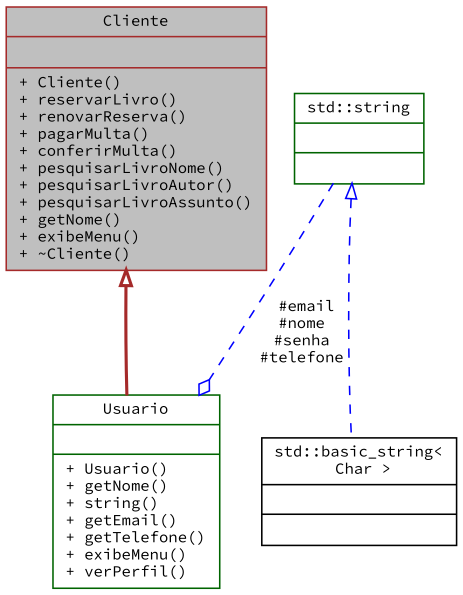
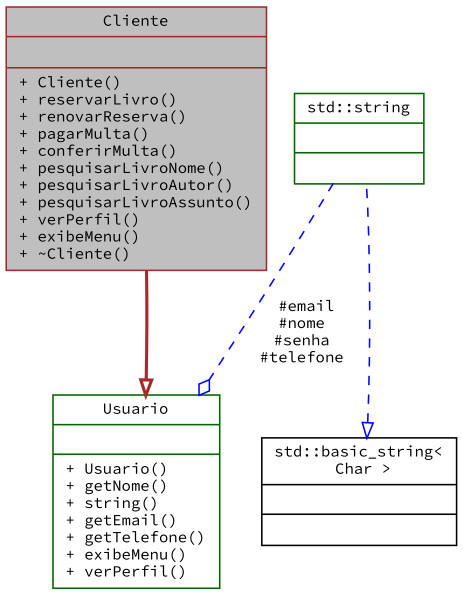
node "Cliente": text "+ getNome()" -> "+ verPerfil()"
edge "std::basic_string<" -> "std::string": reversed
edge "Usuario" -> "Cliente": reversed
